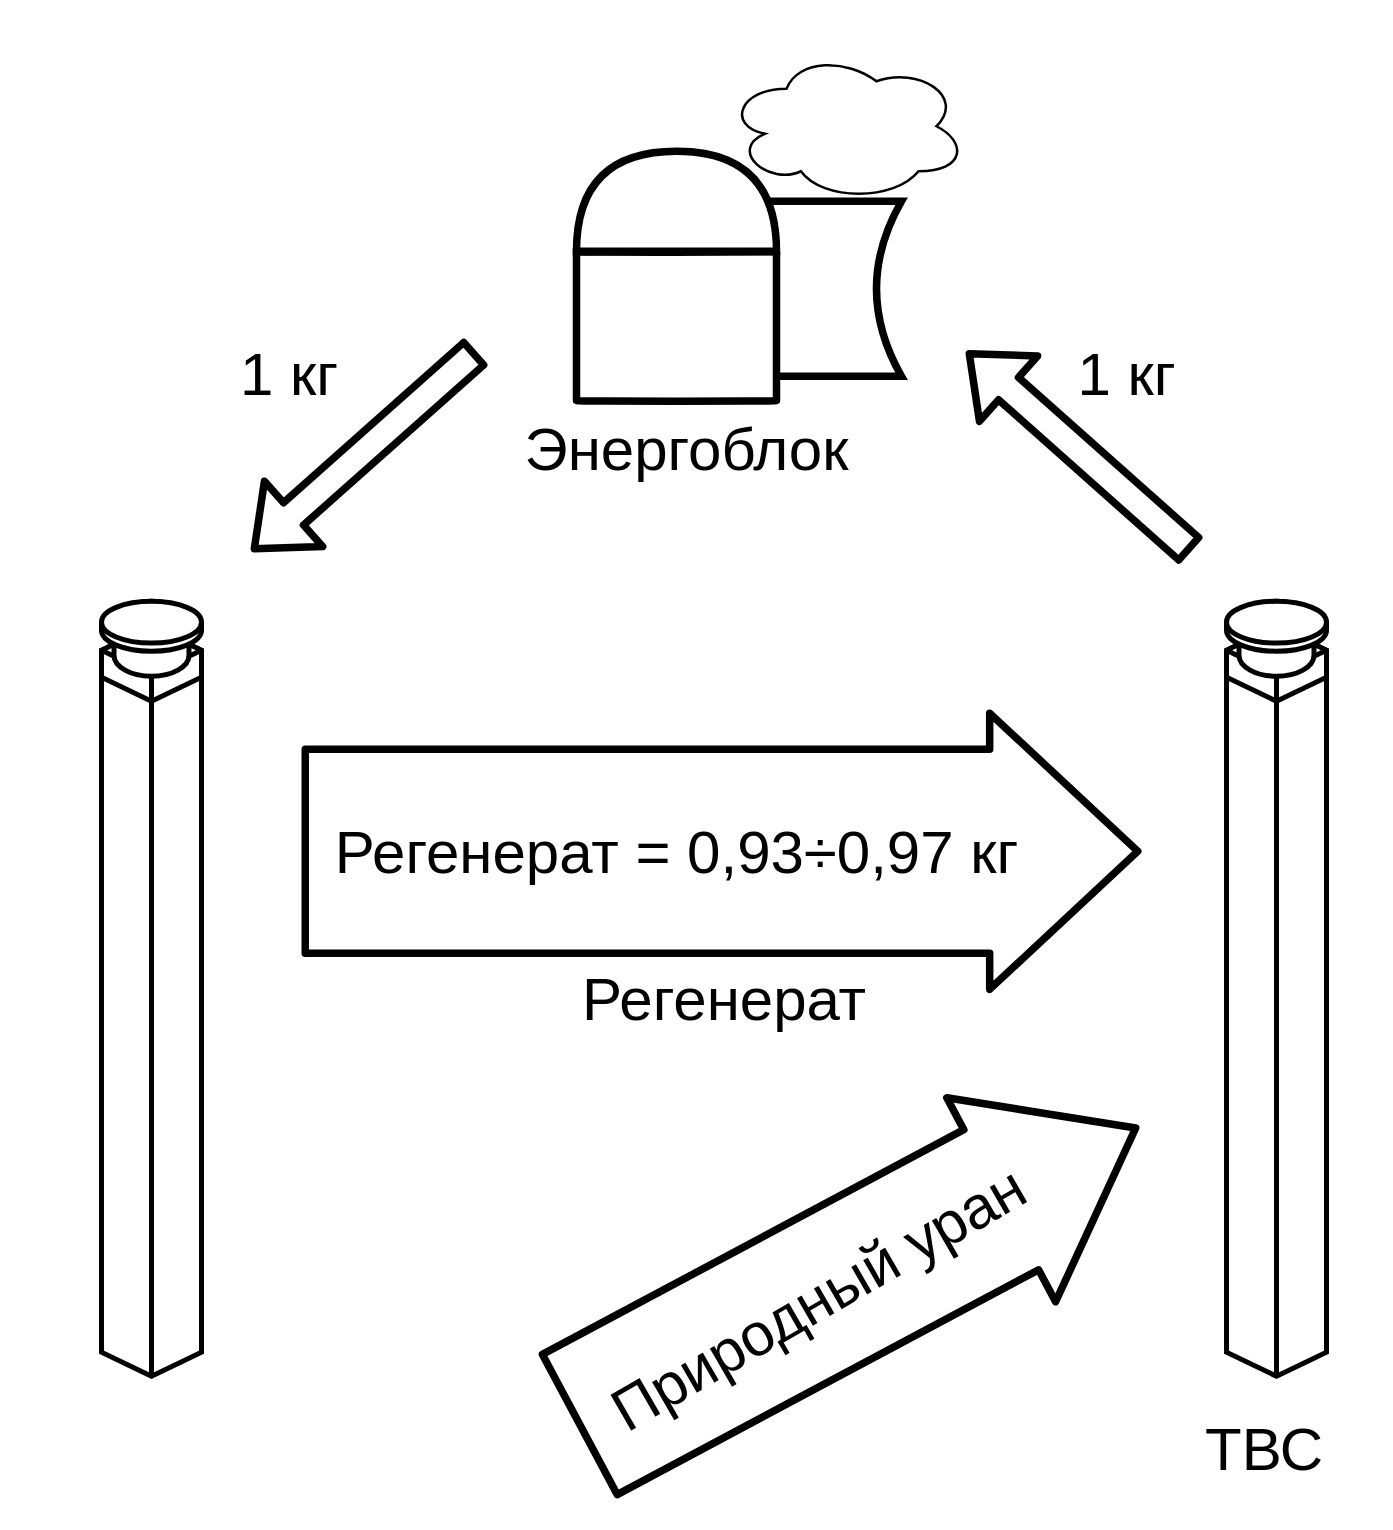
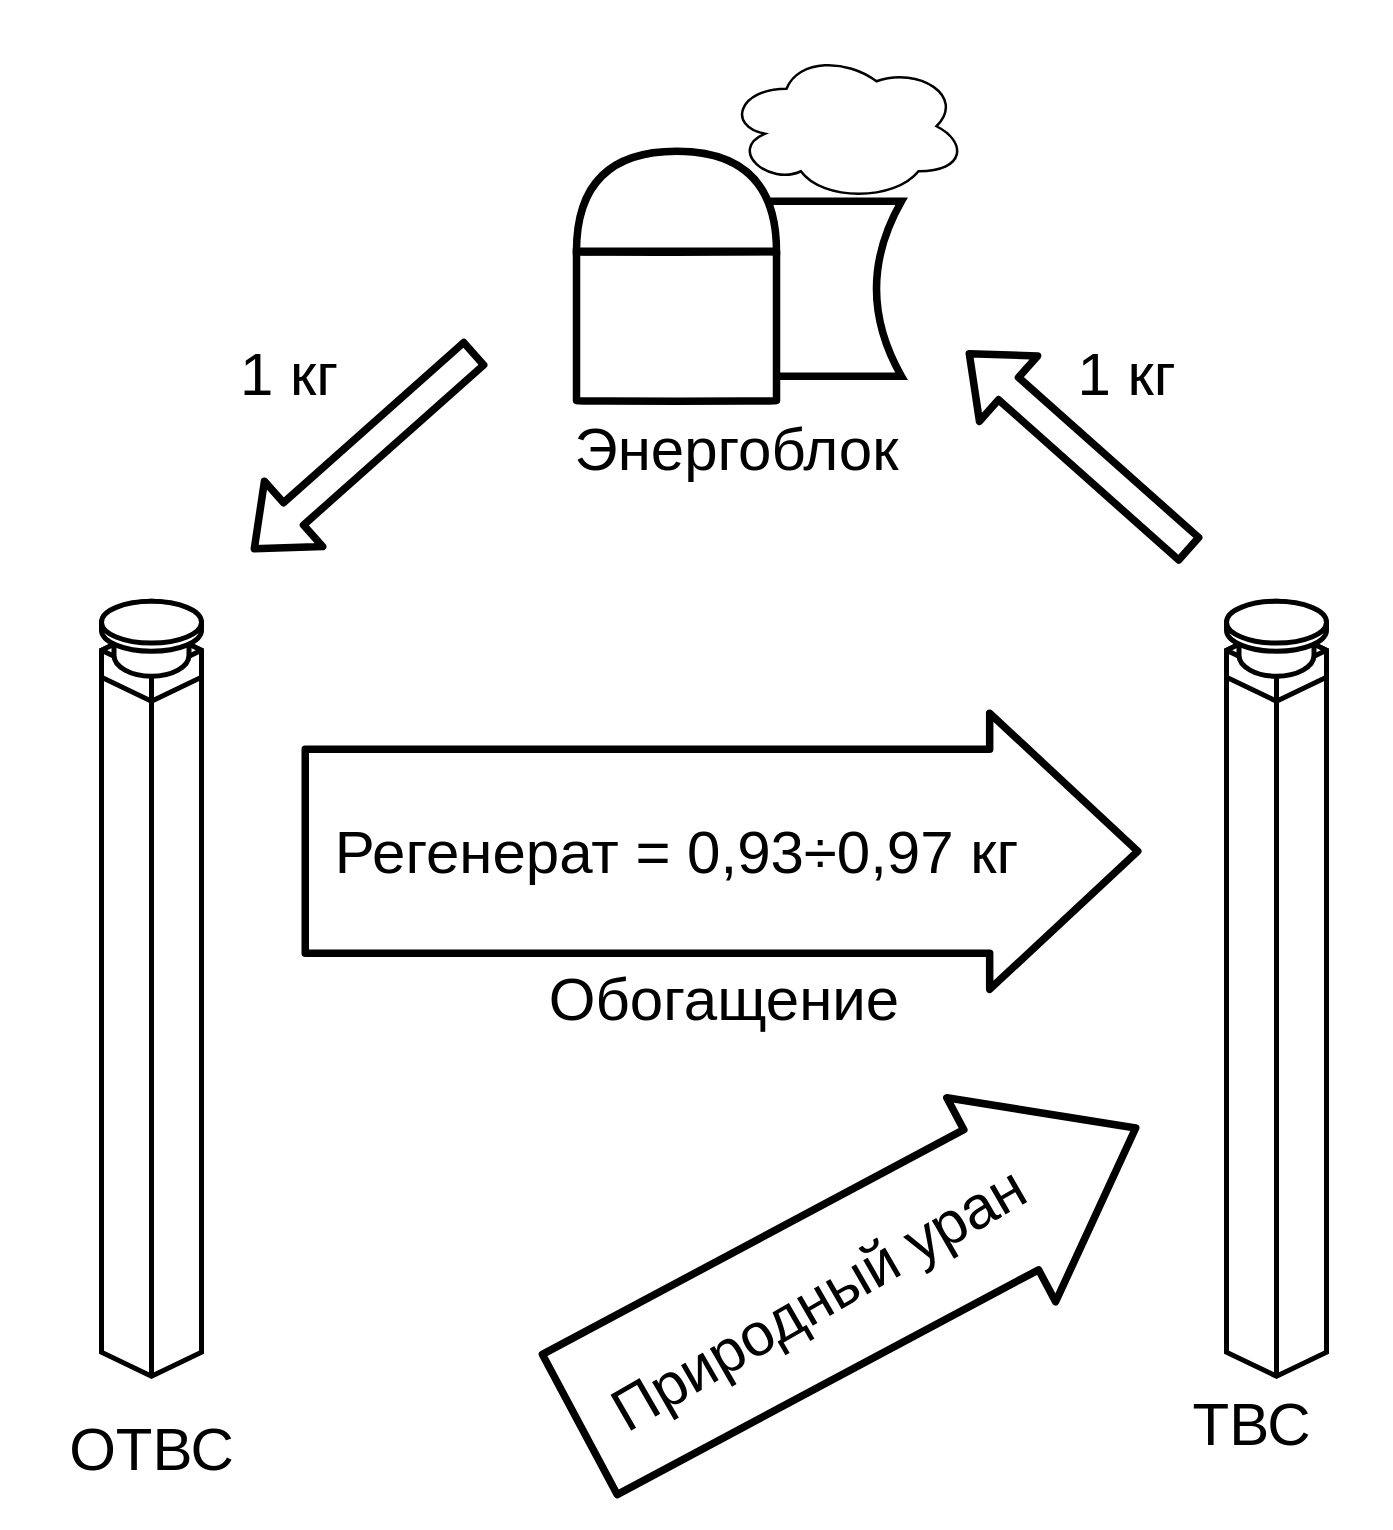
node "Энергоблок": moved (686, 451) -> (736, 451)
node "Регенерат": label "Регенерат" -> "Обогащение"
node "ОТВС": added
node "ТВС": moved (1264, 1451) -> (1251, 1426)
